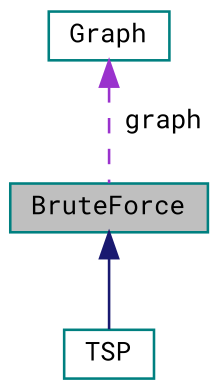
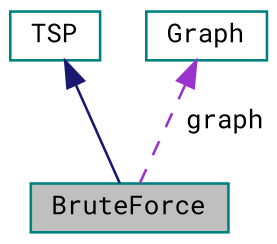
edge "TSP" -> "BruteForce": reversed
